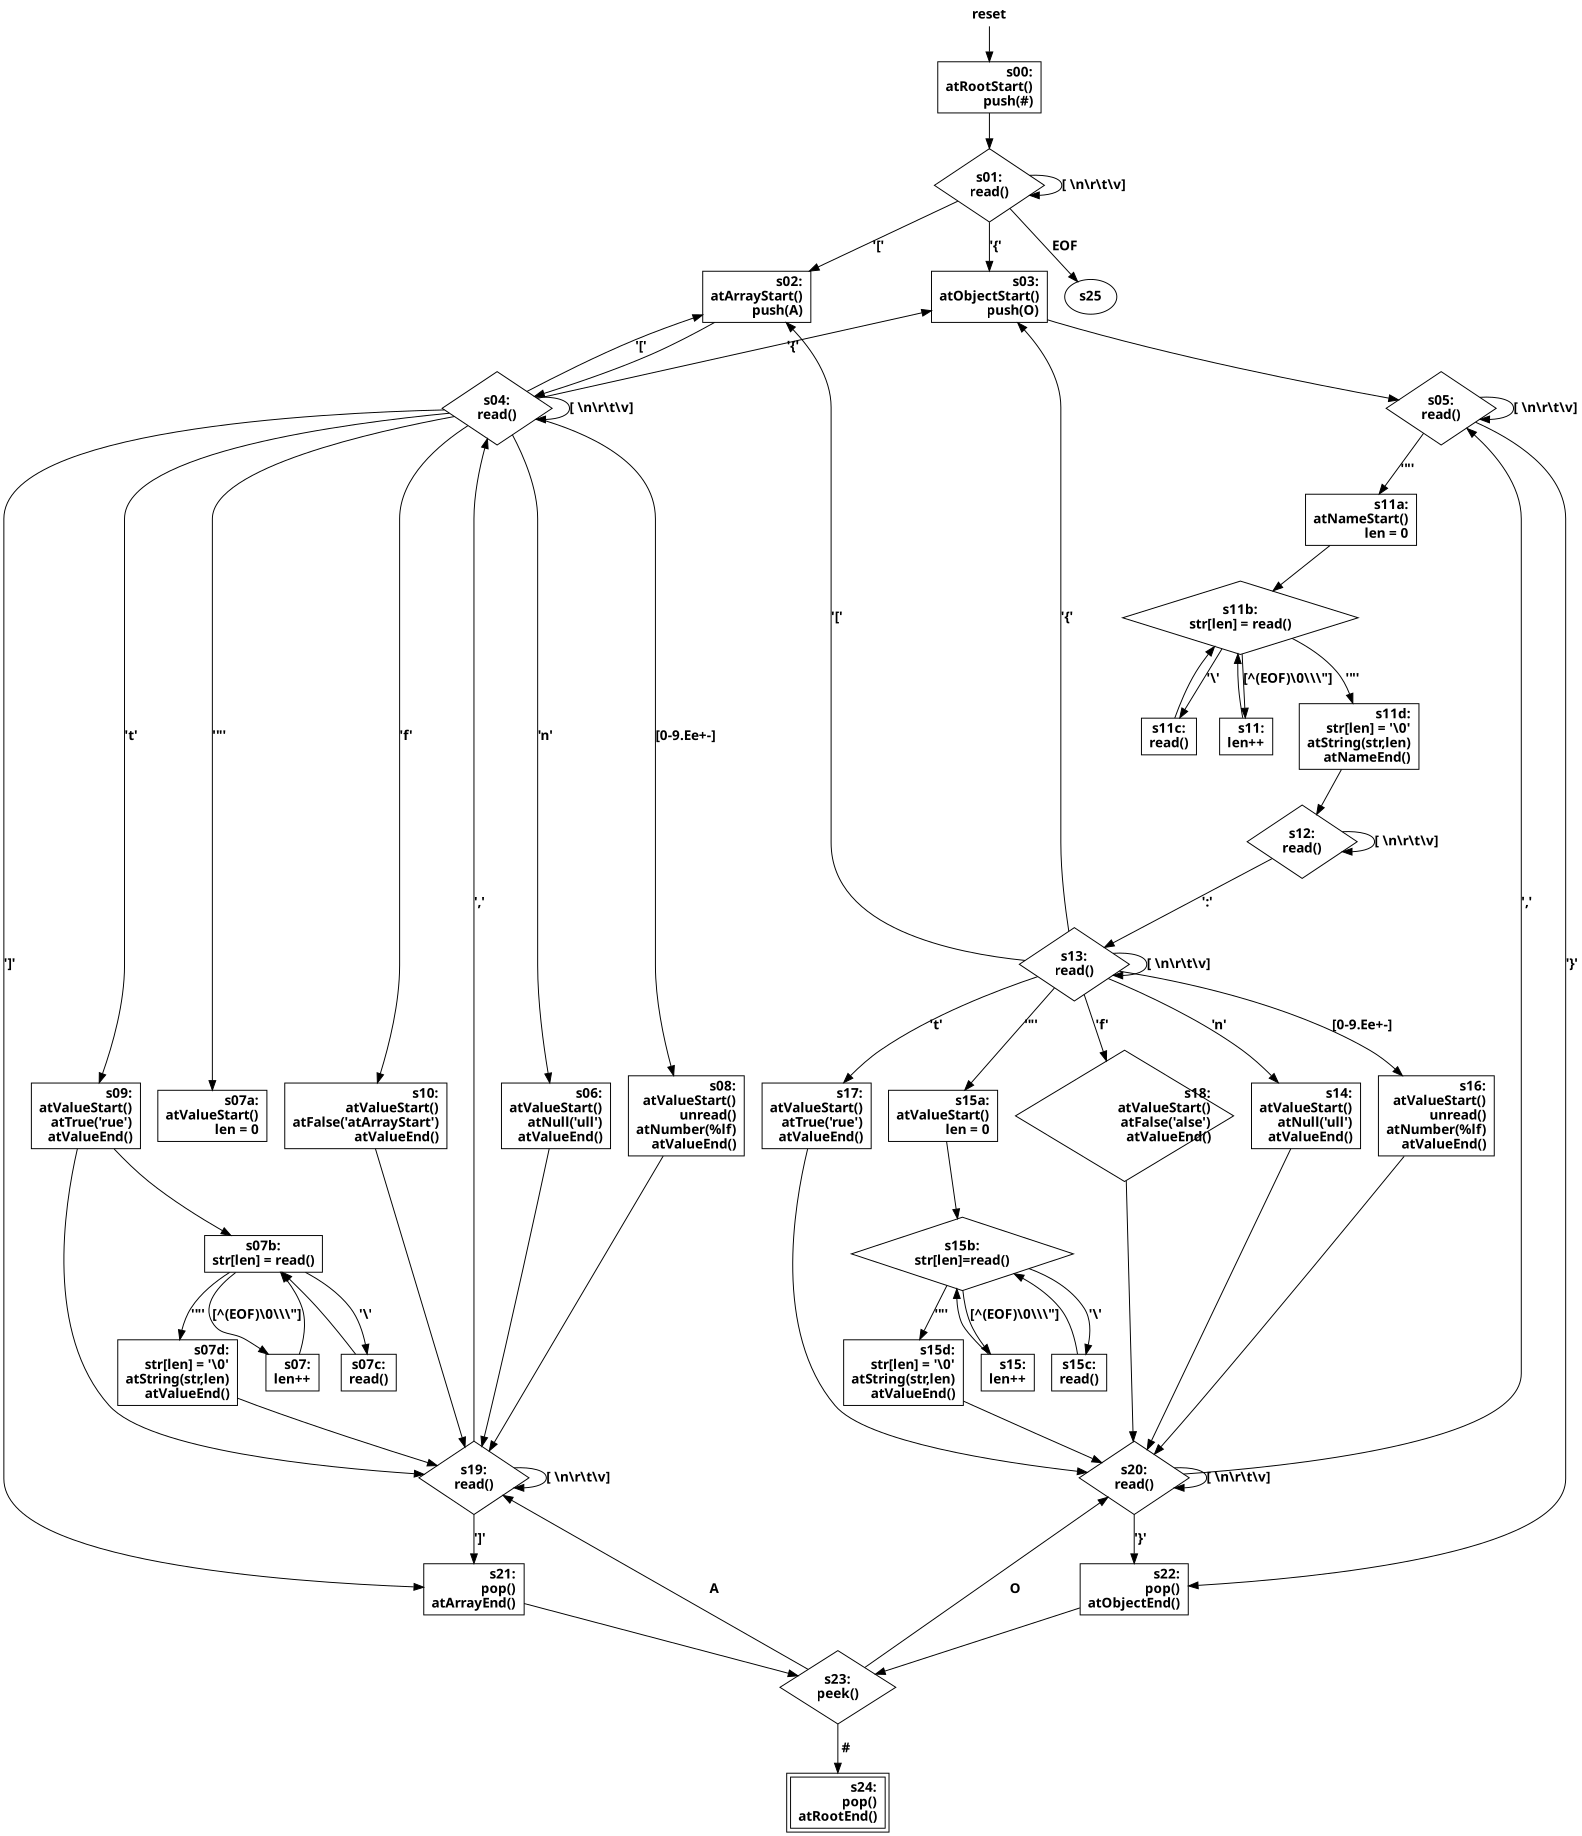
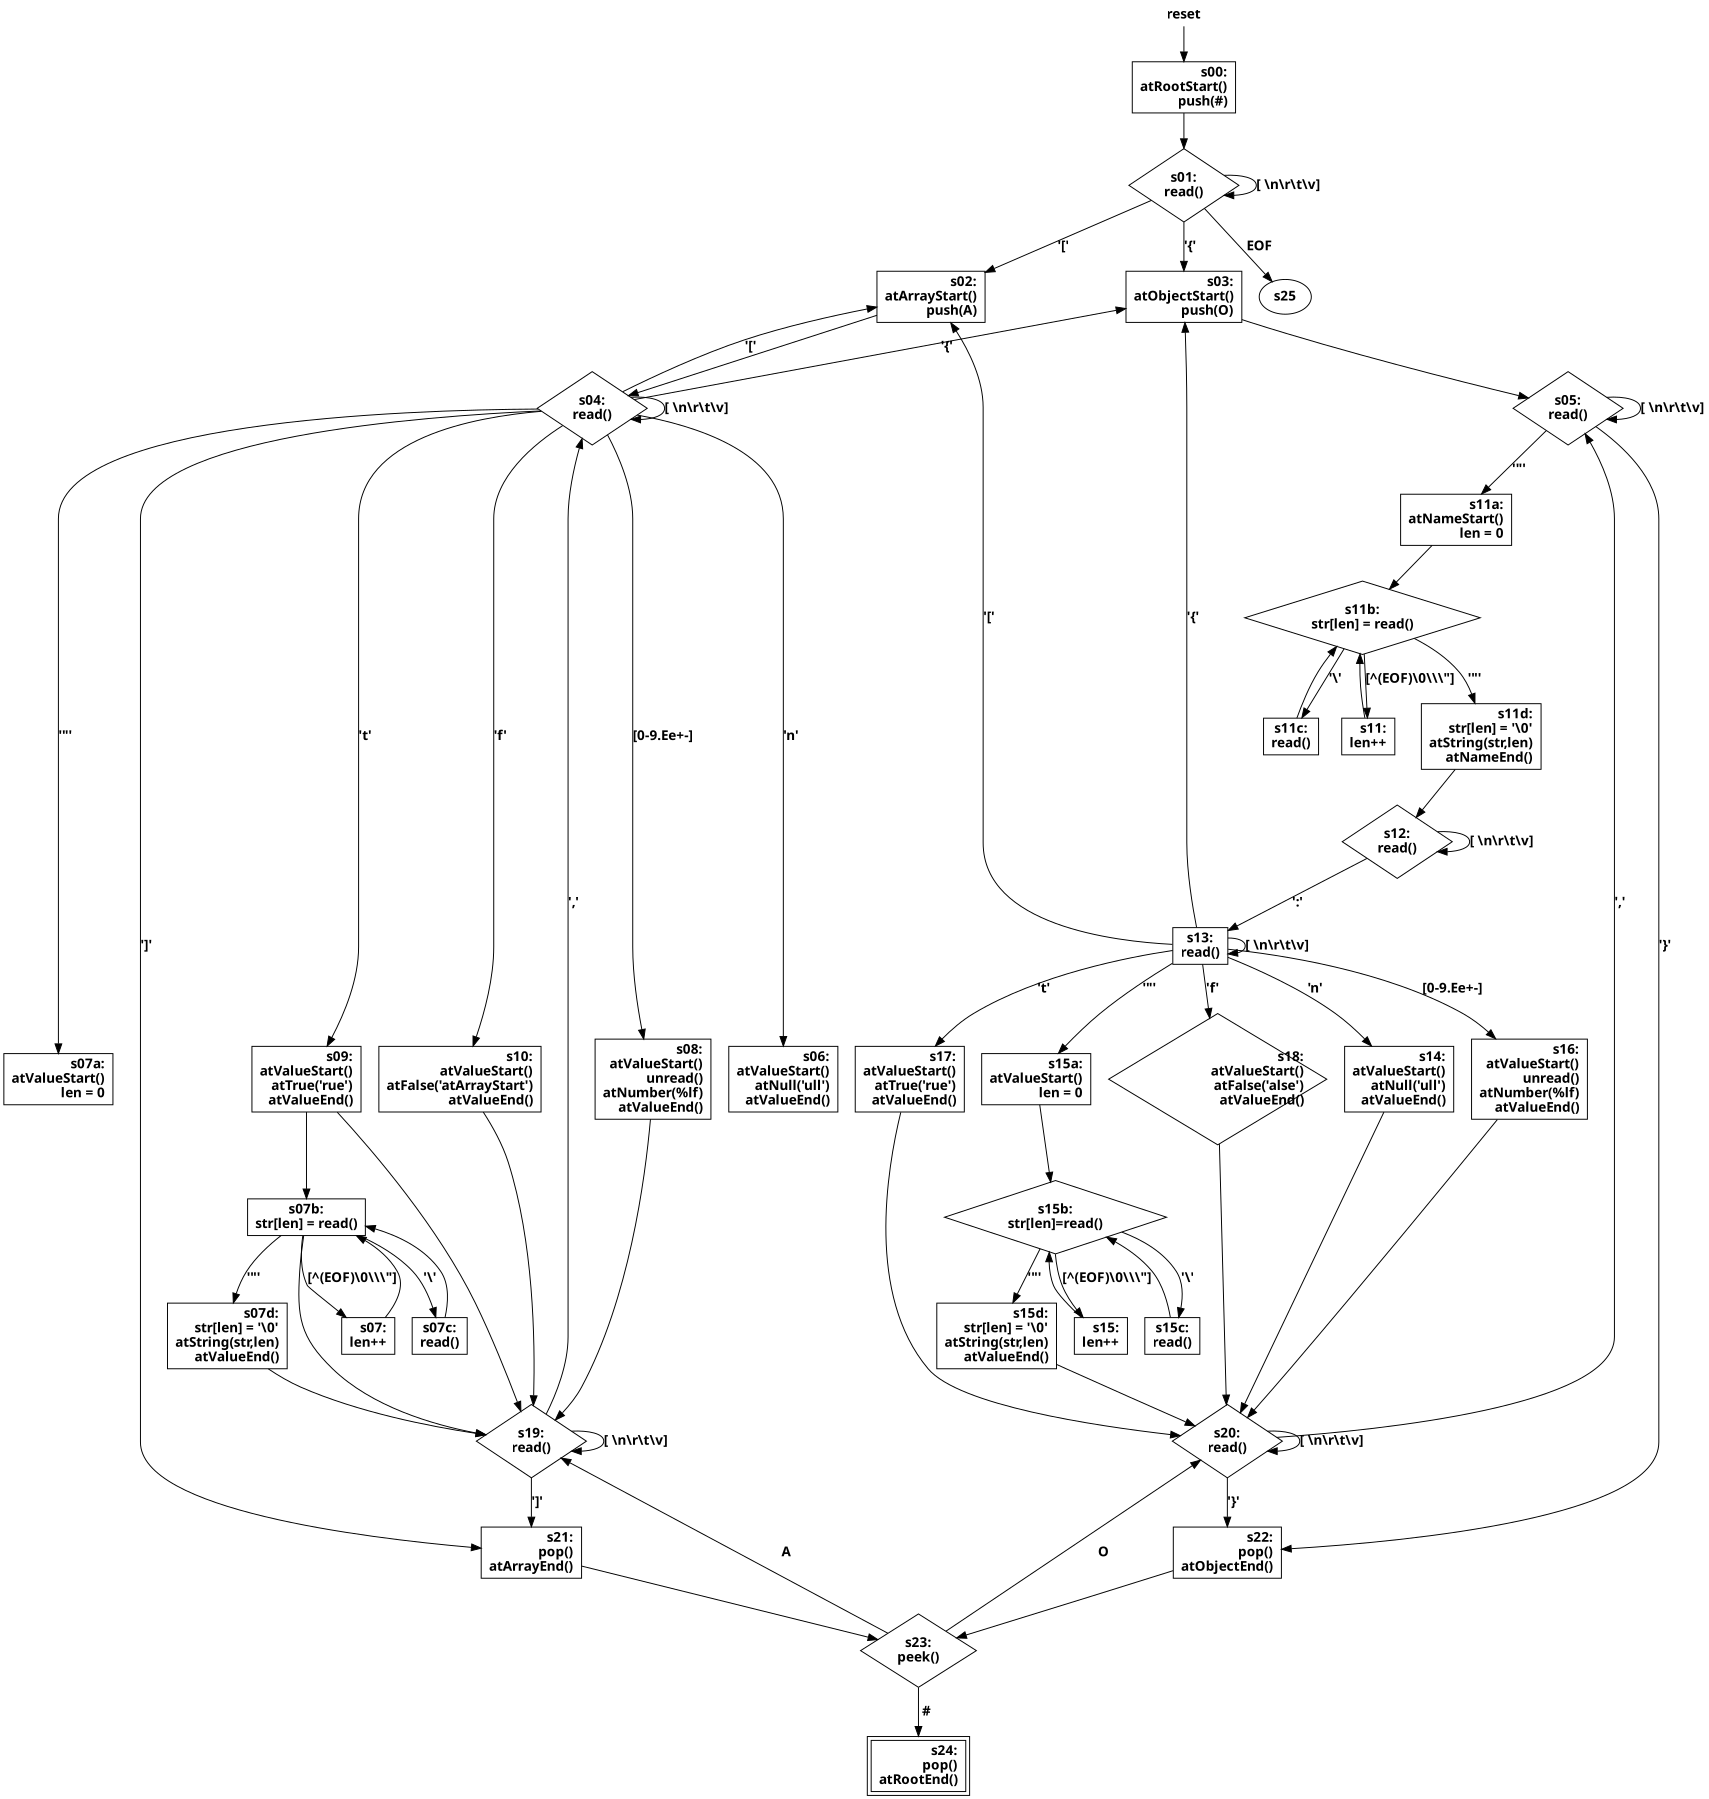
node "s13: read()": shape diamond -> box
edge "s06: atValueStart() atNull('ull') atValueEnd()" -- "s19: read()": now "s07b: str[len] = read()" -- "s19: read()"
